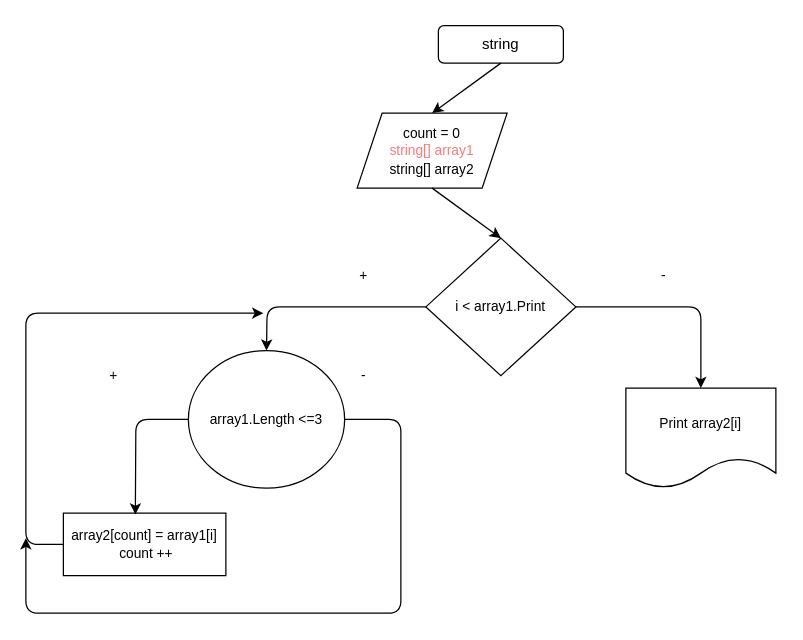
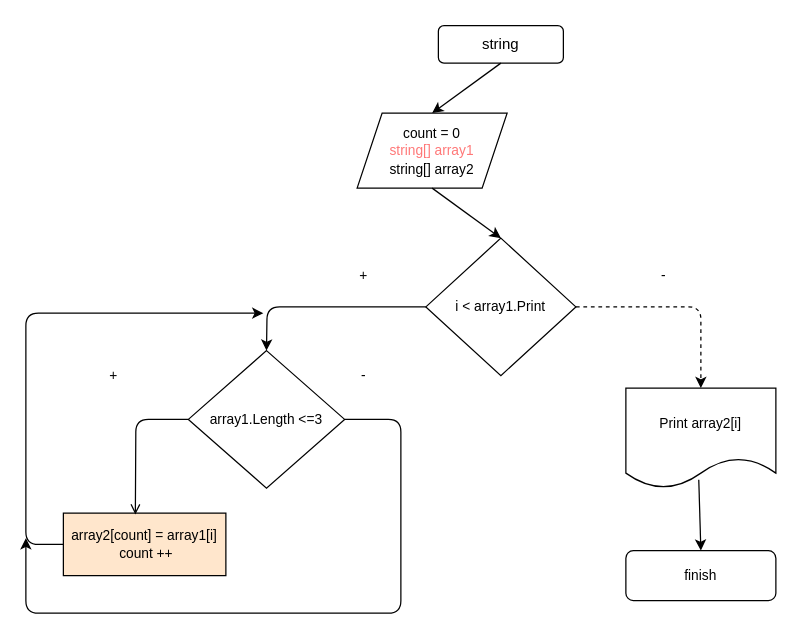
edge "i < array1.Print" -> "Print array2[i]": style solid -> dashed
node "array1.Length <=3": shape ellipse -> diamond
edge "array1.Length <=3" -> "array2[count] = array1[i] count ++": arrowhead classic -> open
edge "Print array2[i]" -> "finish": added
node "array2[count] = array1[i] count ++": fillcolor #ffffff -> #ffe6cc
node "finish": added
